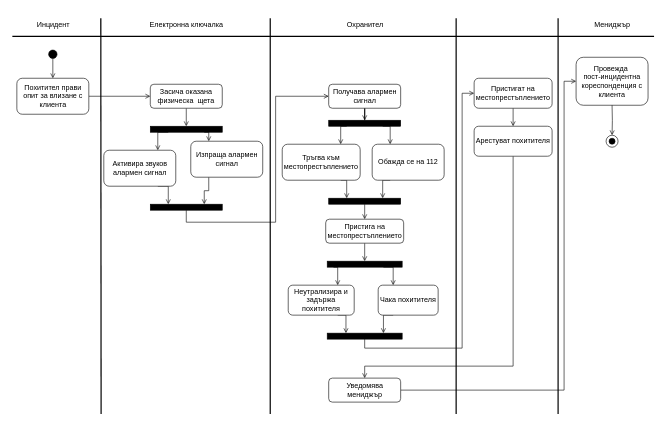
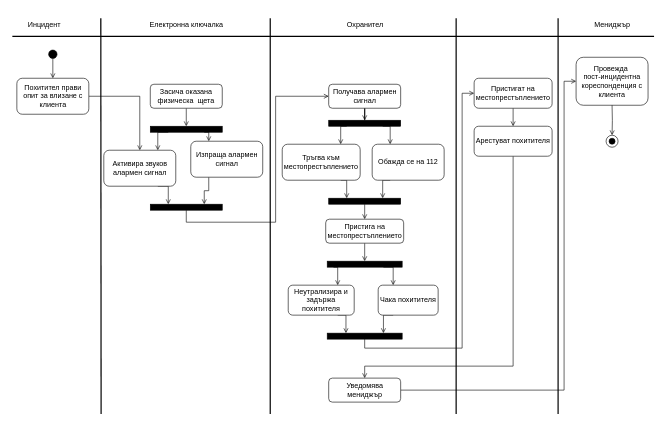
node "Инцидент": moved (53, 21) -> (44, 21)
edge "Похитител прави опит за влизане с клиента" -> "Засича оказана физическа щета": now "Похитител прави опит за влизане с клиента" -> "Активира звуков алармен сигнал"
